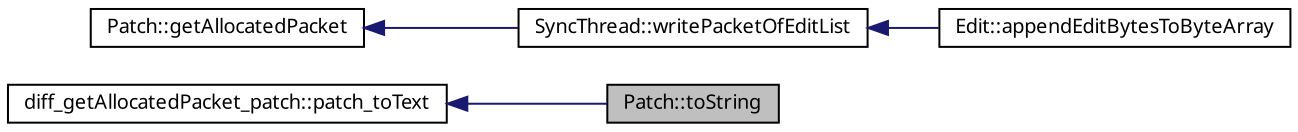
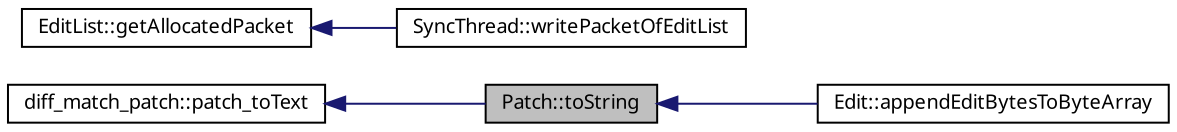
node "Patch::getAllocatedPacket": label "Patch::getAllocatedPacket" -> "EditList::getAllocatedPacket"
edge "Edit::appendEditBytesToByteArray" -> "SyncThread::writePacketOfEditList": now "Edit::appendEditBytesToByteArray" -> "Patch::toString"
node "diff_getAllocatedPacket_patch::patch_toText": label "diff_getAllocatedPacket_patch::patch_toText" -> "diff_match_patch::patch_toText"
